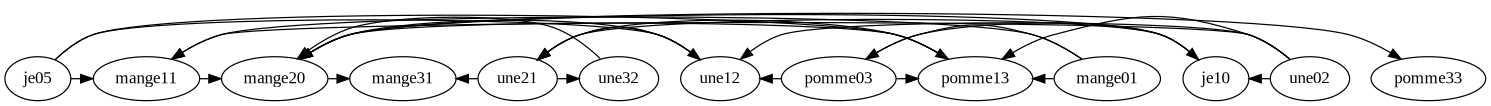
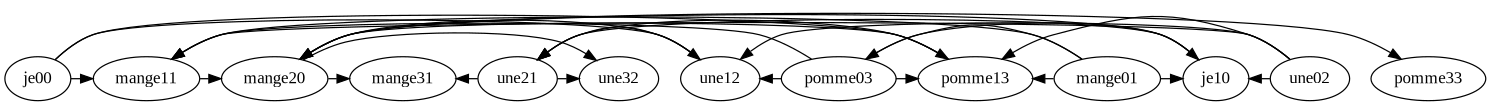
edge "une32" -> "mange20": reversed
edge "pomme03" -> "mange11": added
node "je05": label "je05" -> "je00"
edge "mange01" -> "je10": added
